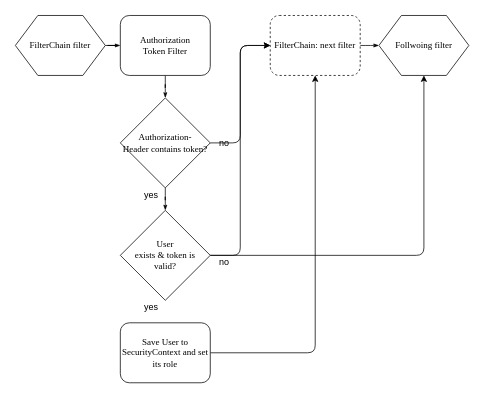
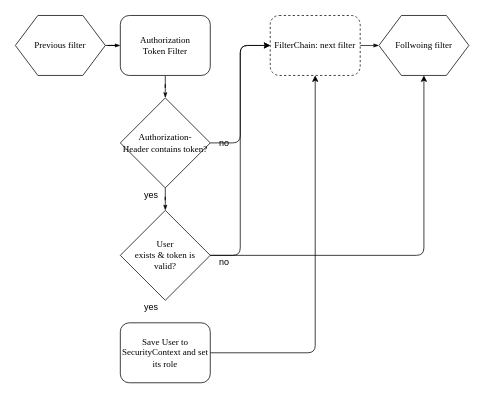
node "FilterChain filter": label "FilterChain filter" -> "Previous filter"
